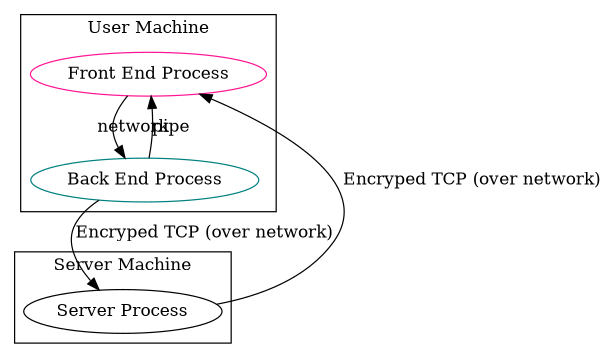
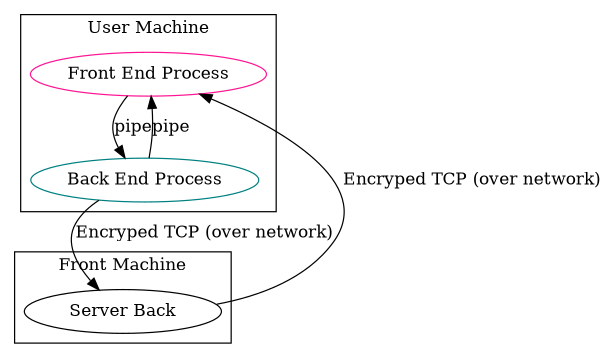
edge "Front End Process" -> "Back End Process": label "network" -> "pipe"
cluster "Server Machine": label "Server Machine" -> "Front Machine"
node "Server Process": label "Server Process" -> "Server Back"
